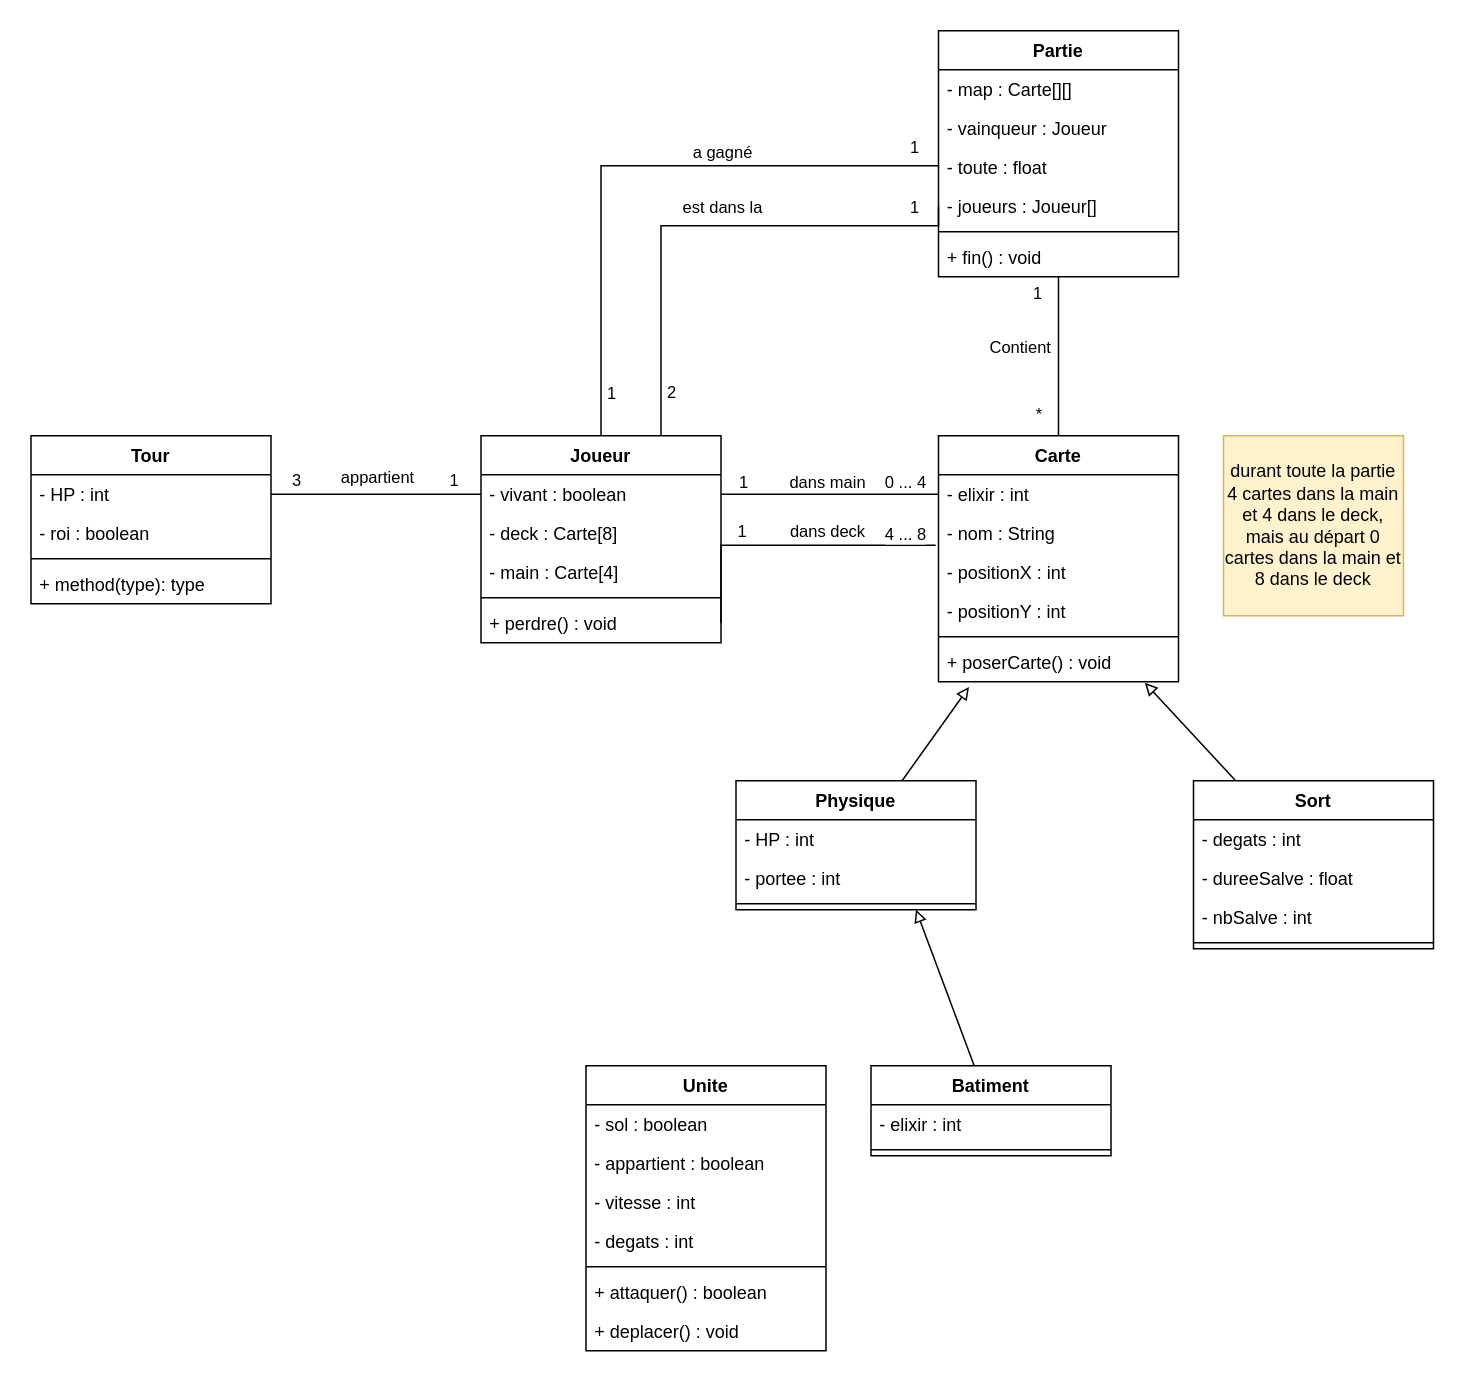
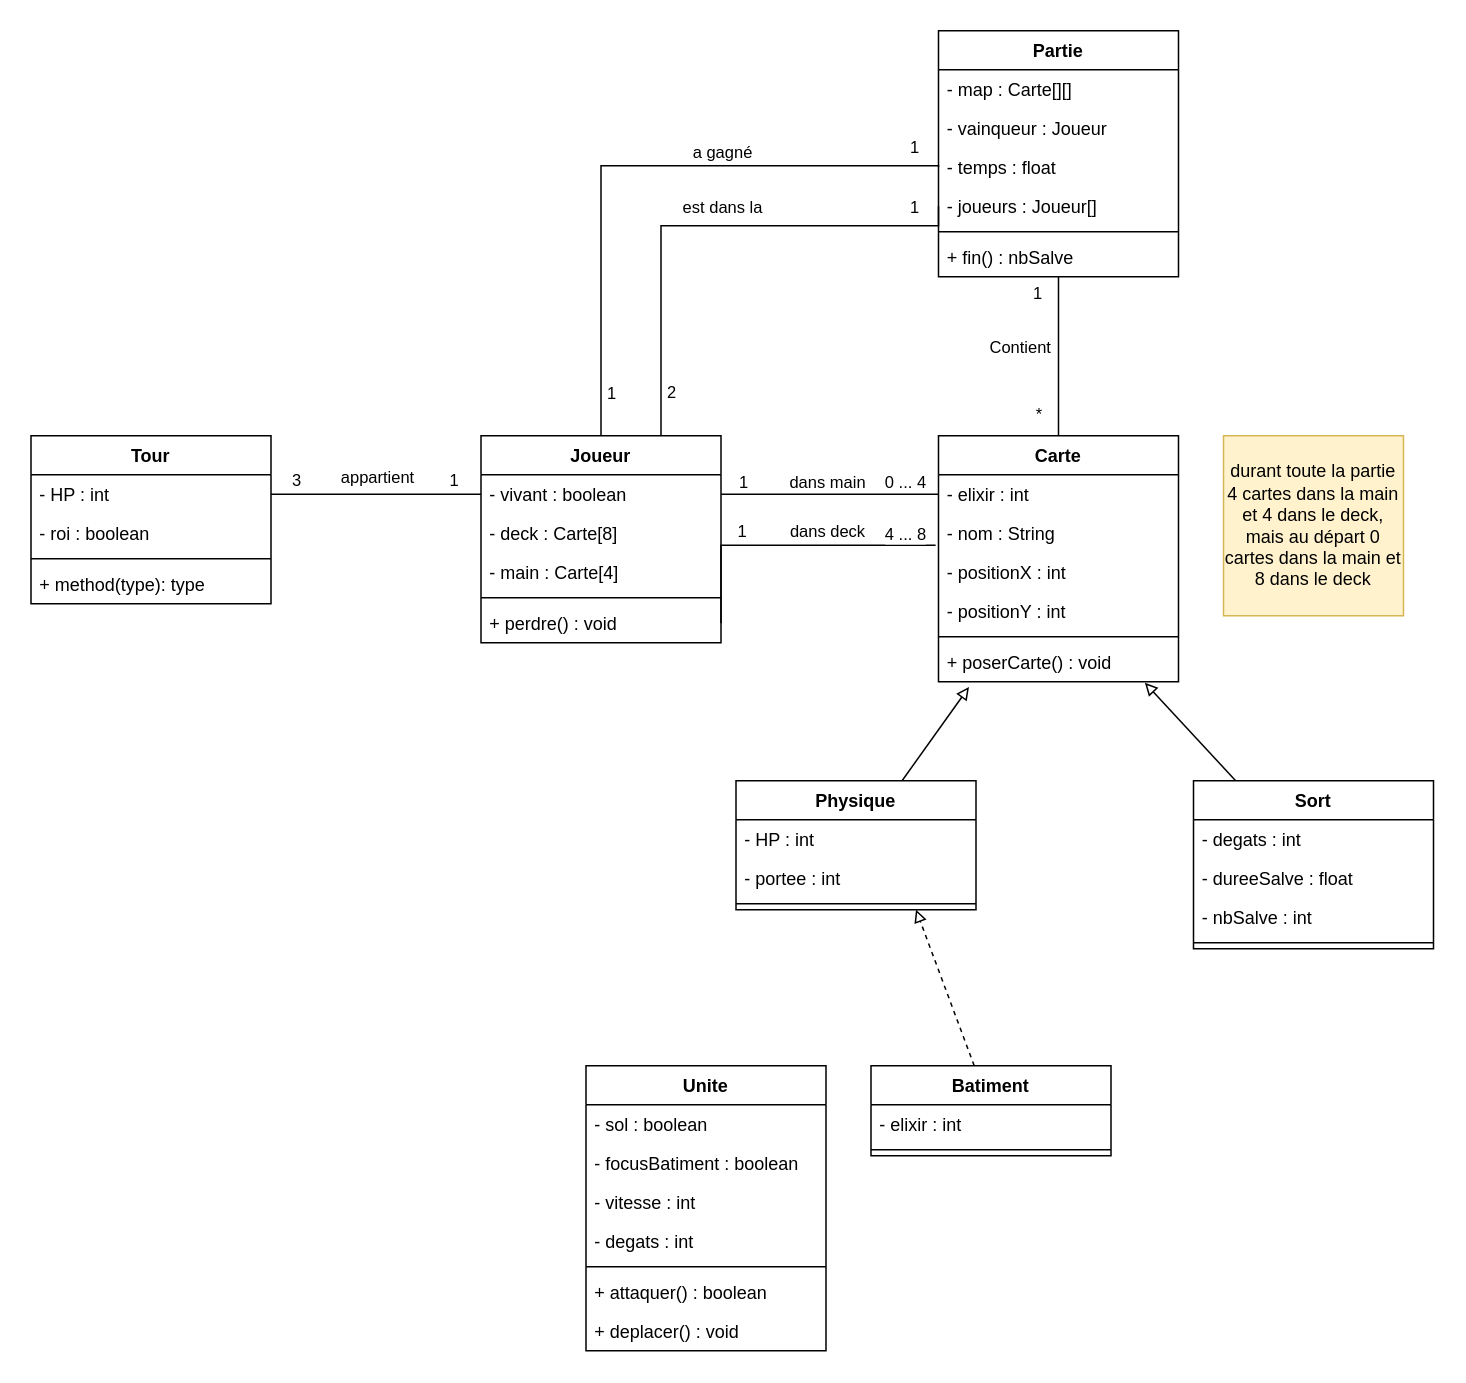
node "- toute : float": label "- toute : float" -> "- temps : float"
node "+ fin() : void": label "+ fin() : void" -> "+ fin() : nbSalve"
edge "Batiment" -> "Physique": style solid -> dashed
node "- appartient : boolean": label "- appartient : boolean" -> "- focusBatiment : boolean"
